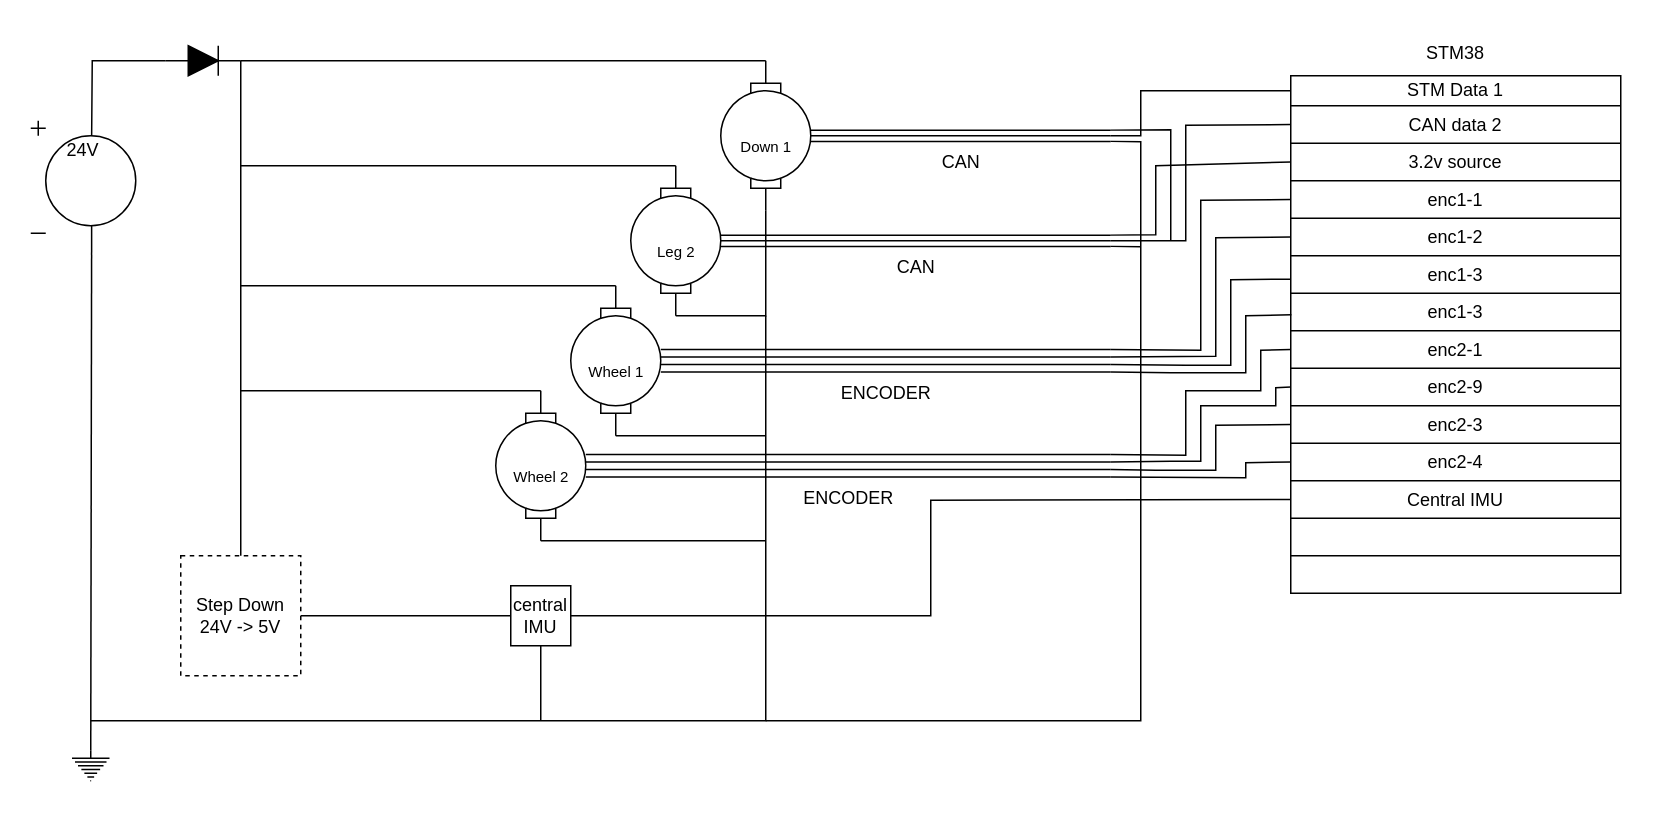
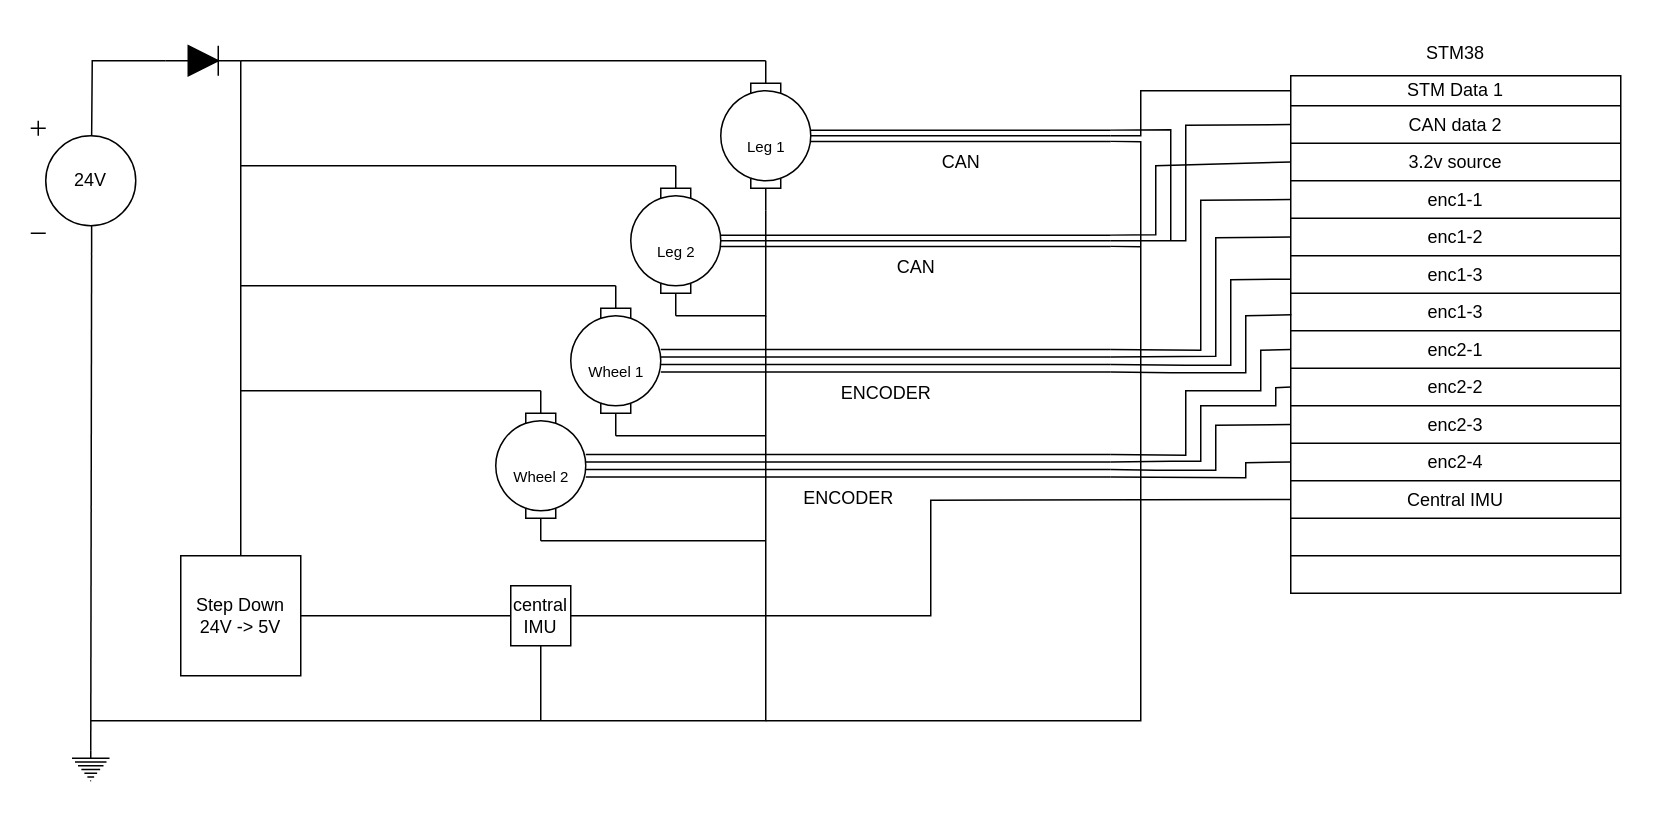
node "Down 1": label "Down 1" -> "Leg 1"
node "24V": moved (83, 151) -> (91, 181)
node "enc2-9": label "enc2-9" -> "enc2-2"
node "Step Down 24V -> 5V": style dashed -> solid
